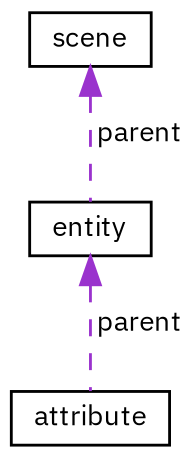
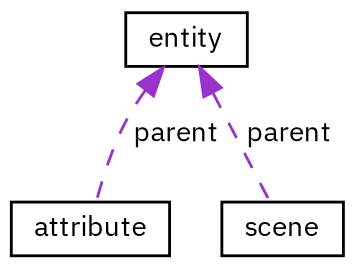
edge "entity" -> "scene": reversed
